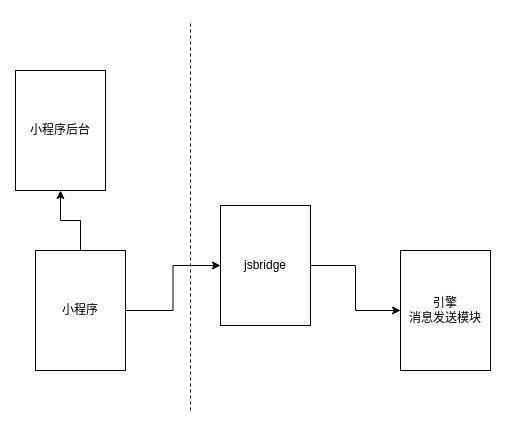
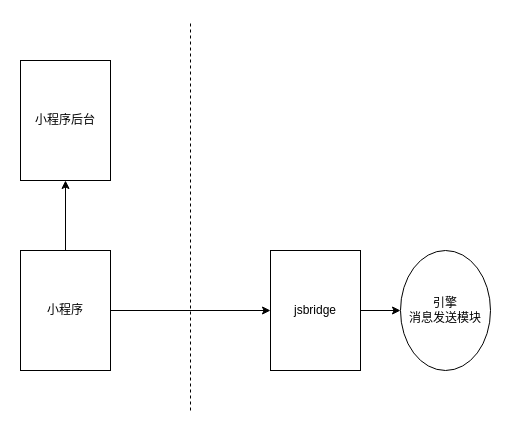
node "小程序后台": moved (61, 131) -> (66, 121)
node "jsbridge": moved (266, 266) -> (316, 311)
node "小程序": moved (81, 311) -> (66, 311)
node "引擎 消息发送模块": shape rectangle -> ellipse
